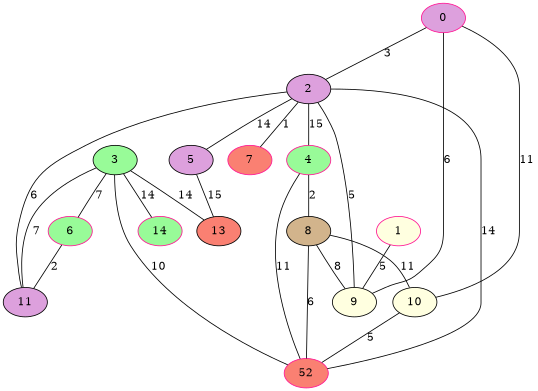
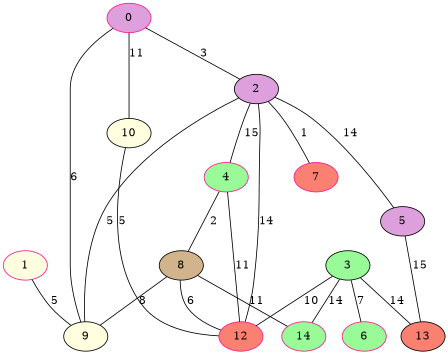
edge "8" -- "10": now "8" -- "14"
node "11": removed
node "52": label "52" -> "12"
